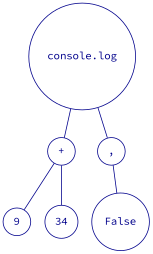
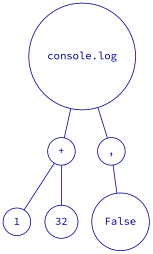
node "9": label "9" -> "1"
node "34": label "34" -> "32"
